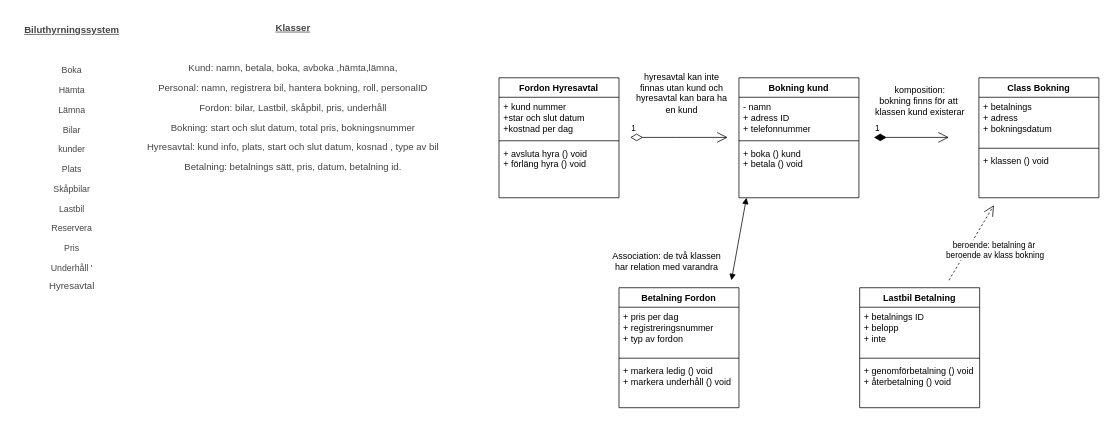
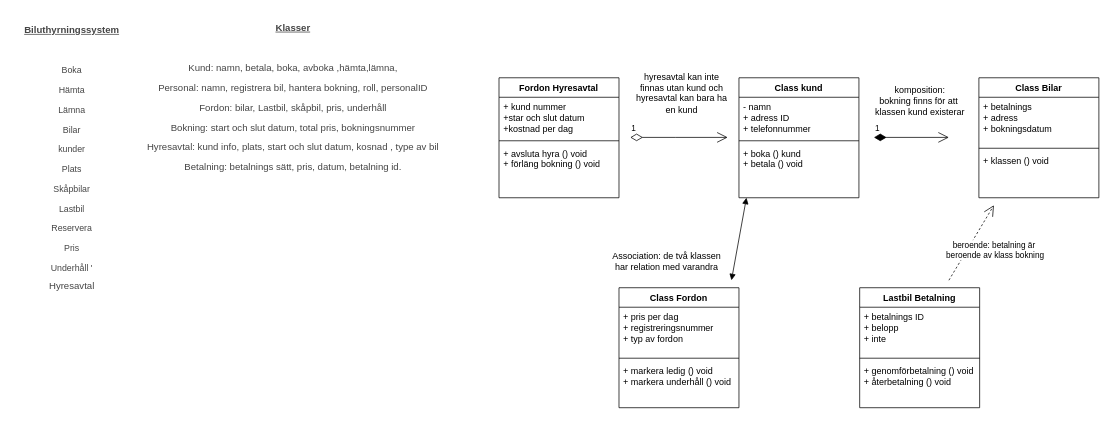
node "Bokning kund": label "Bokning kund" -> "Class kund"
node "Class Bokning": label "Class Bokning" -> "Class Bilar"
node "+ avsluta hyra () void + förläng hyra () void": label "+ avsluta hyra () void + förläng hyra () void" -> "+ avsluta hyra () void + förläng bokning () void"
node "Betalning Fordon": label "Betalning Fordon" -> "Class Fordon"
